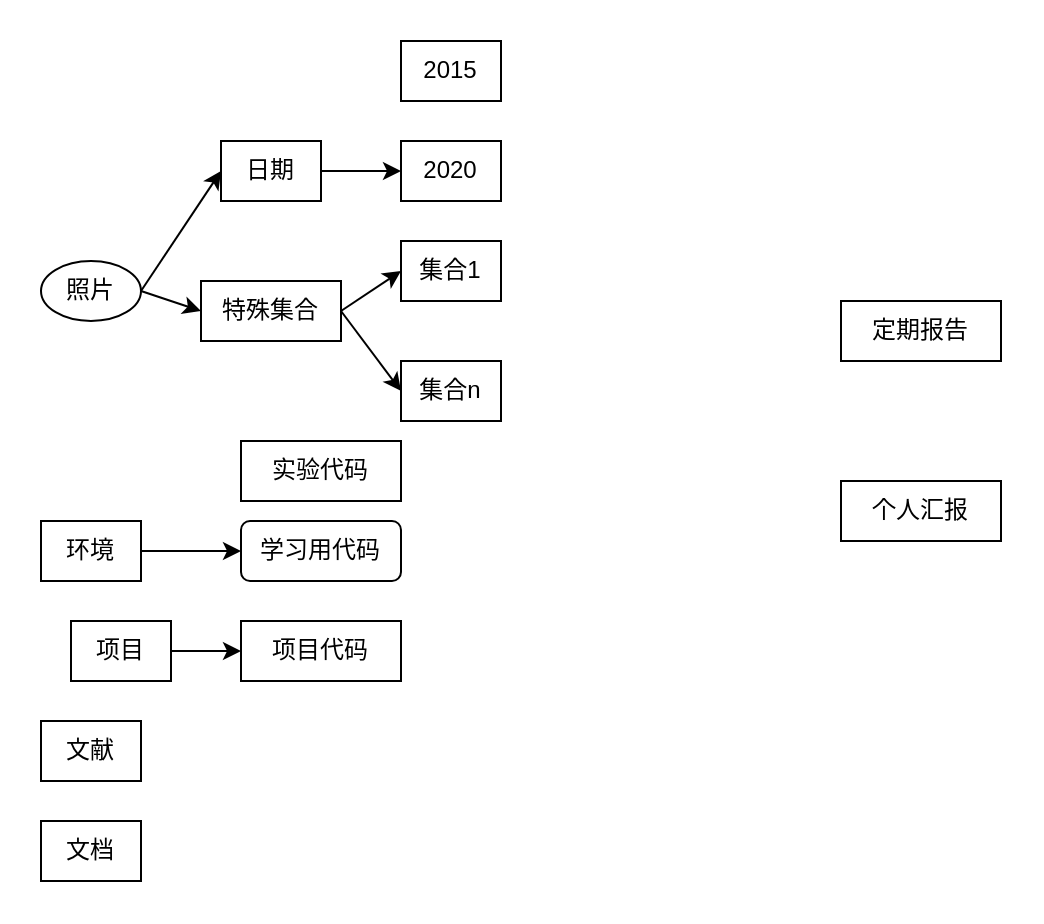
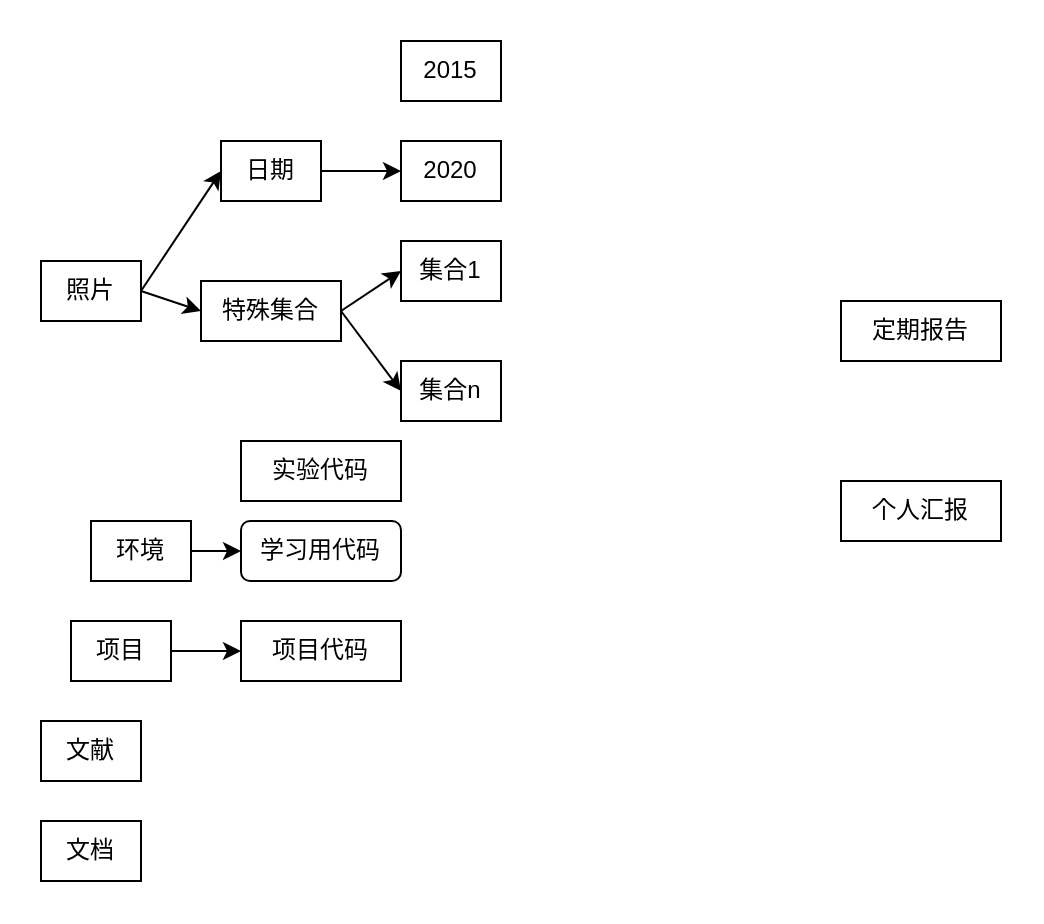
node "照片": shape ellipse -> rectangle
node "环境": moved (91, 551) -> (141, 551)
